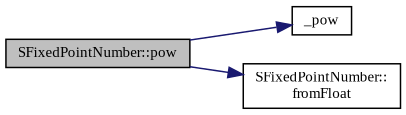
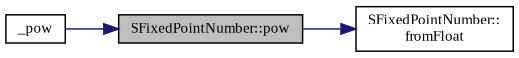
edge "SFixedPointNumber::pow" -> "_pow": reversed
